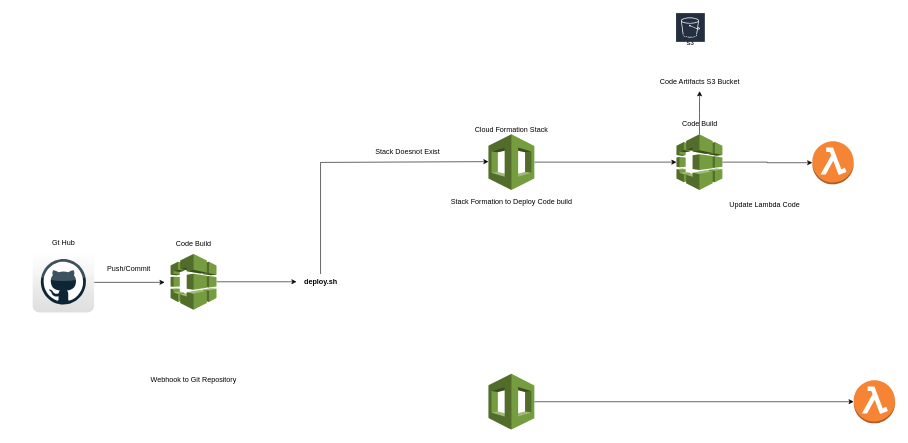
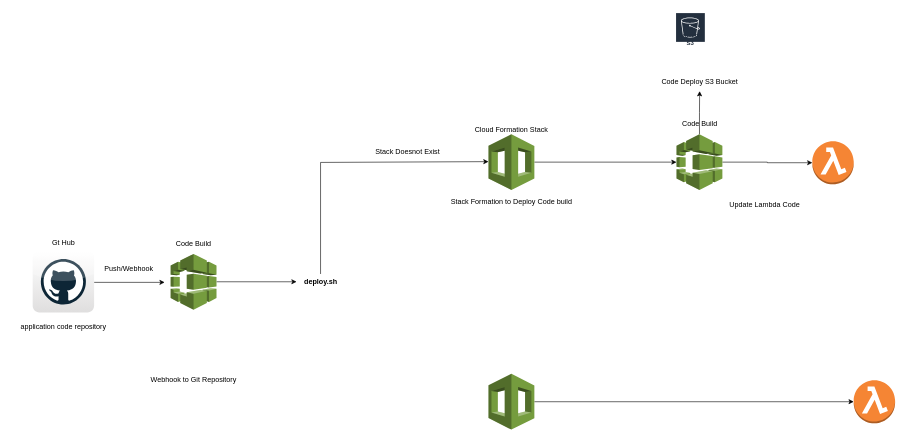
node "Code Artifacts S3 Bucket": label "Code Artifacts S3 Bucket" -> "Code Deploy S3 Bucket"
node "Push/Commit": label "Push/Commit" -> "Push/Webhook"
node "application code repository": added
